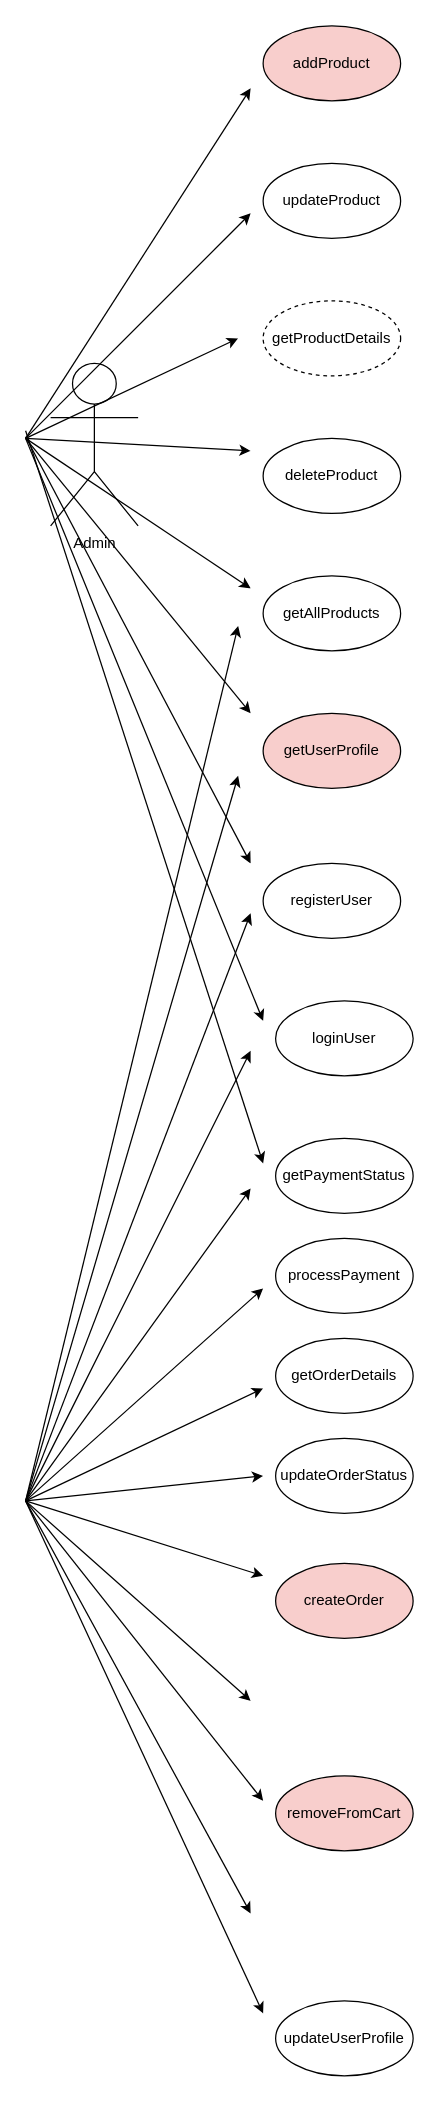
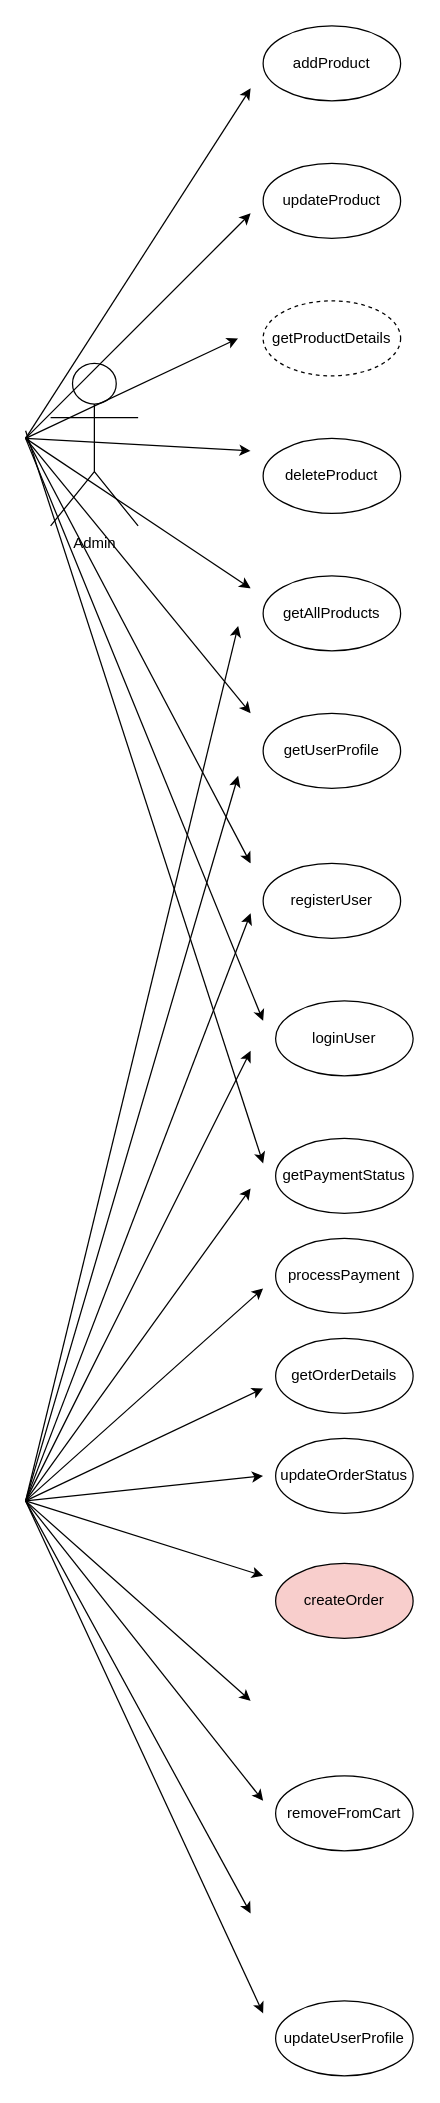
node "addProduct": fillcolor #f8cecc -> #ffffff
node "getUserProfile": fillcolor #f8cecc -> #ffffff
node "removeFromCart": fillcolor #f8cecc -> #ffffff
